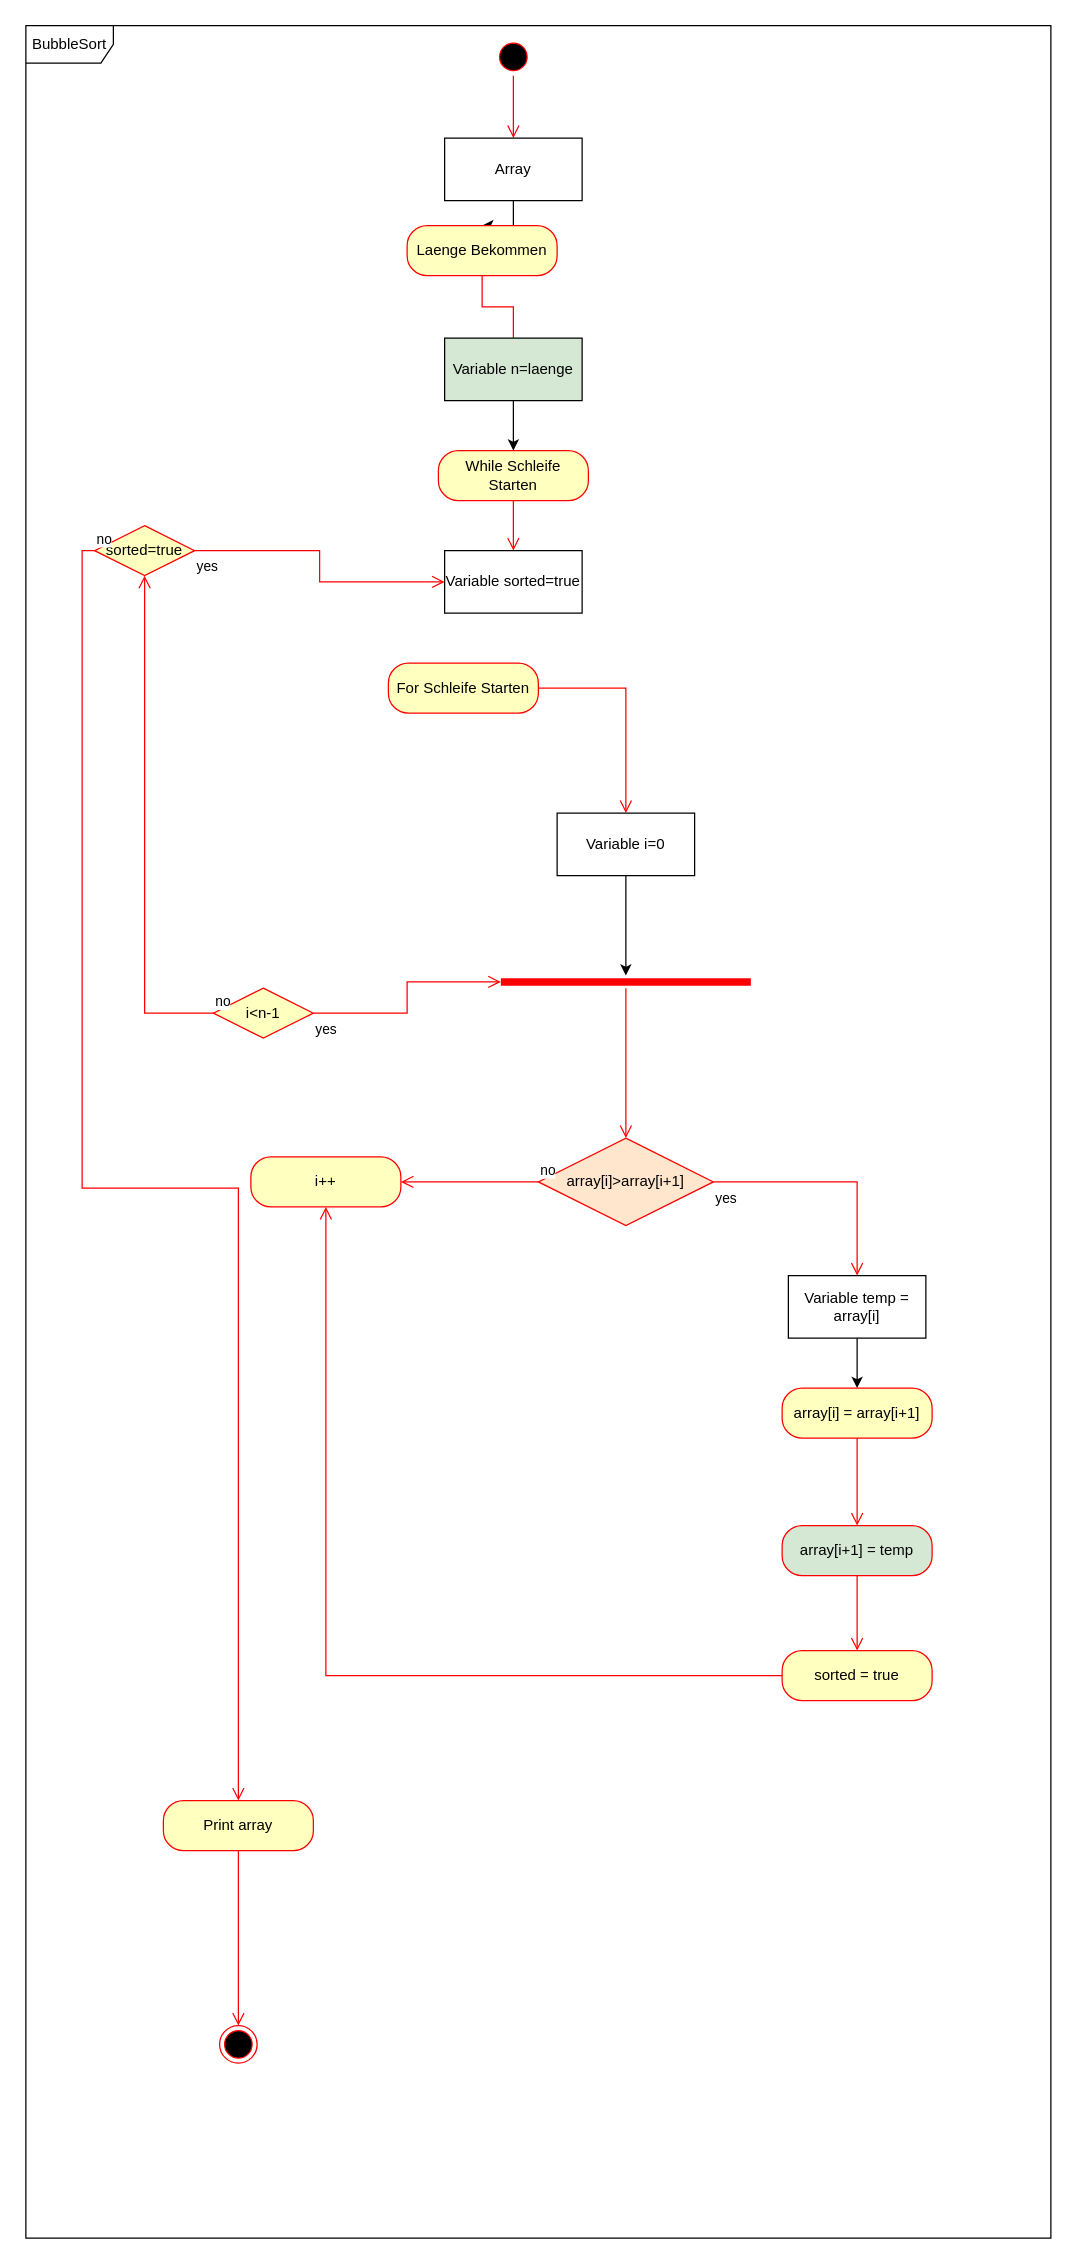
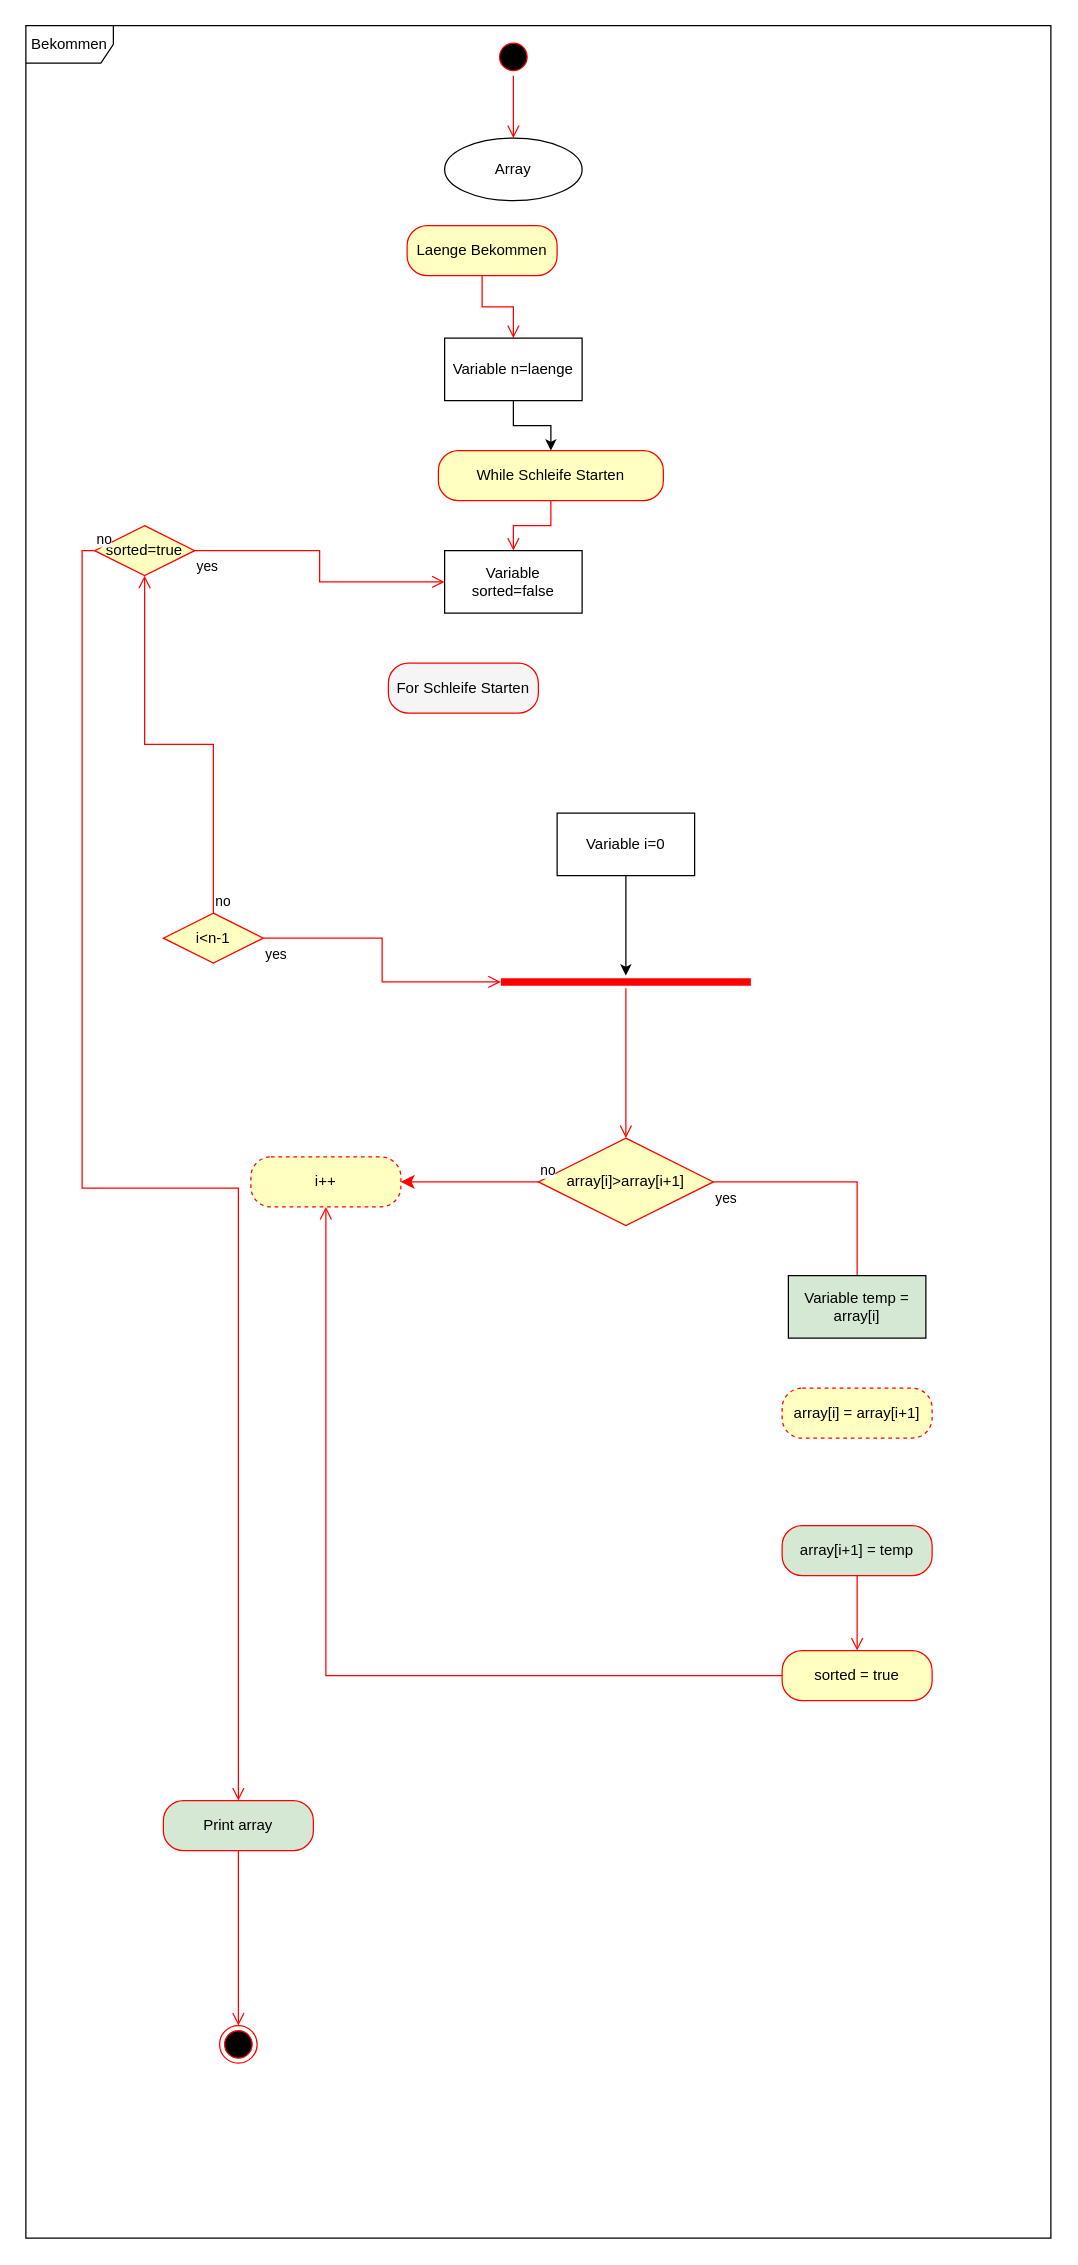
node "BubbleSort": label "BubbleSort" -> "Bekommen"
node "Array": shape rectangle -> ellipse
edge "Array" -> "Laenge Bekommen": removed
edge "Laenge Bekommen" -- "Variable n=laenge": arrowhead none -> open
node "Variable n=laenge": fillcolor #d5e8d4 -> #ffffff
node "While Schleife Starten": size 150x50 -> 225x50
node "Variable sorted=true": label "Variable sorted=true" -> "Variable sorted=false"
node "For Schleife Starten": fillcolor #ffffc0 -> #f5f5f5
edge "For Schleife Starten" -> "Variable i=0": removed
node "i<n-1": moved (263, 1013) -> (213, 938)
node "i++": style solid -> dashed
edge "array[i]>array[i+1]" -> "i++": arrowhead open -> classic
node "array[i]>array[i+1]": fillcolor #ffe6cc -> #ffffc0
edge "array[i]>array[i+1]" -> "Variable temp = array[i]": arrowhead open -> none
node "Variable temp = array[i]": fillcolor #ffffff -> #d5e8d4
edge "Variable temp = array[i]" -> "array[i] = array[i+1]": removed
node "array[i] = array[i+1]": style solid -> dashed
edge "array[i] = array[i+1]" -> "array[i+1] = temp": removed
node "Print array": fillcolor #ffffc0 -> #d5e8d4
